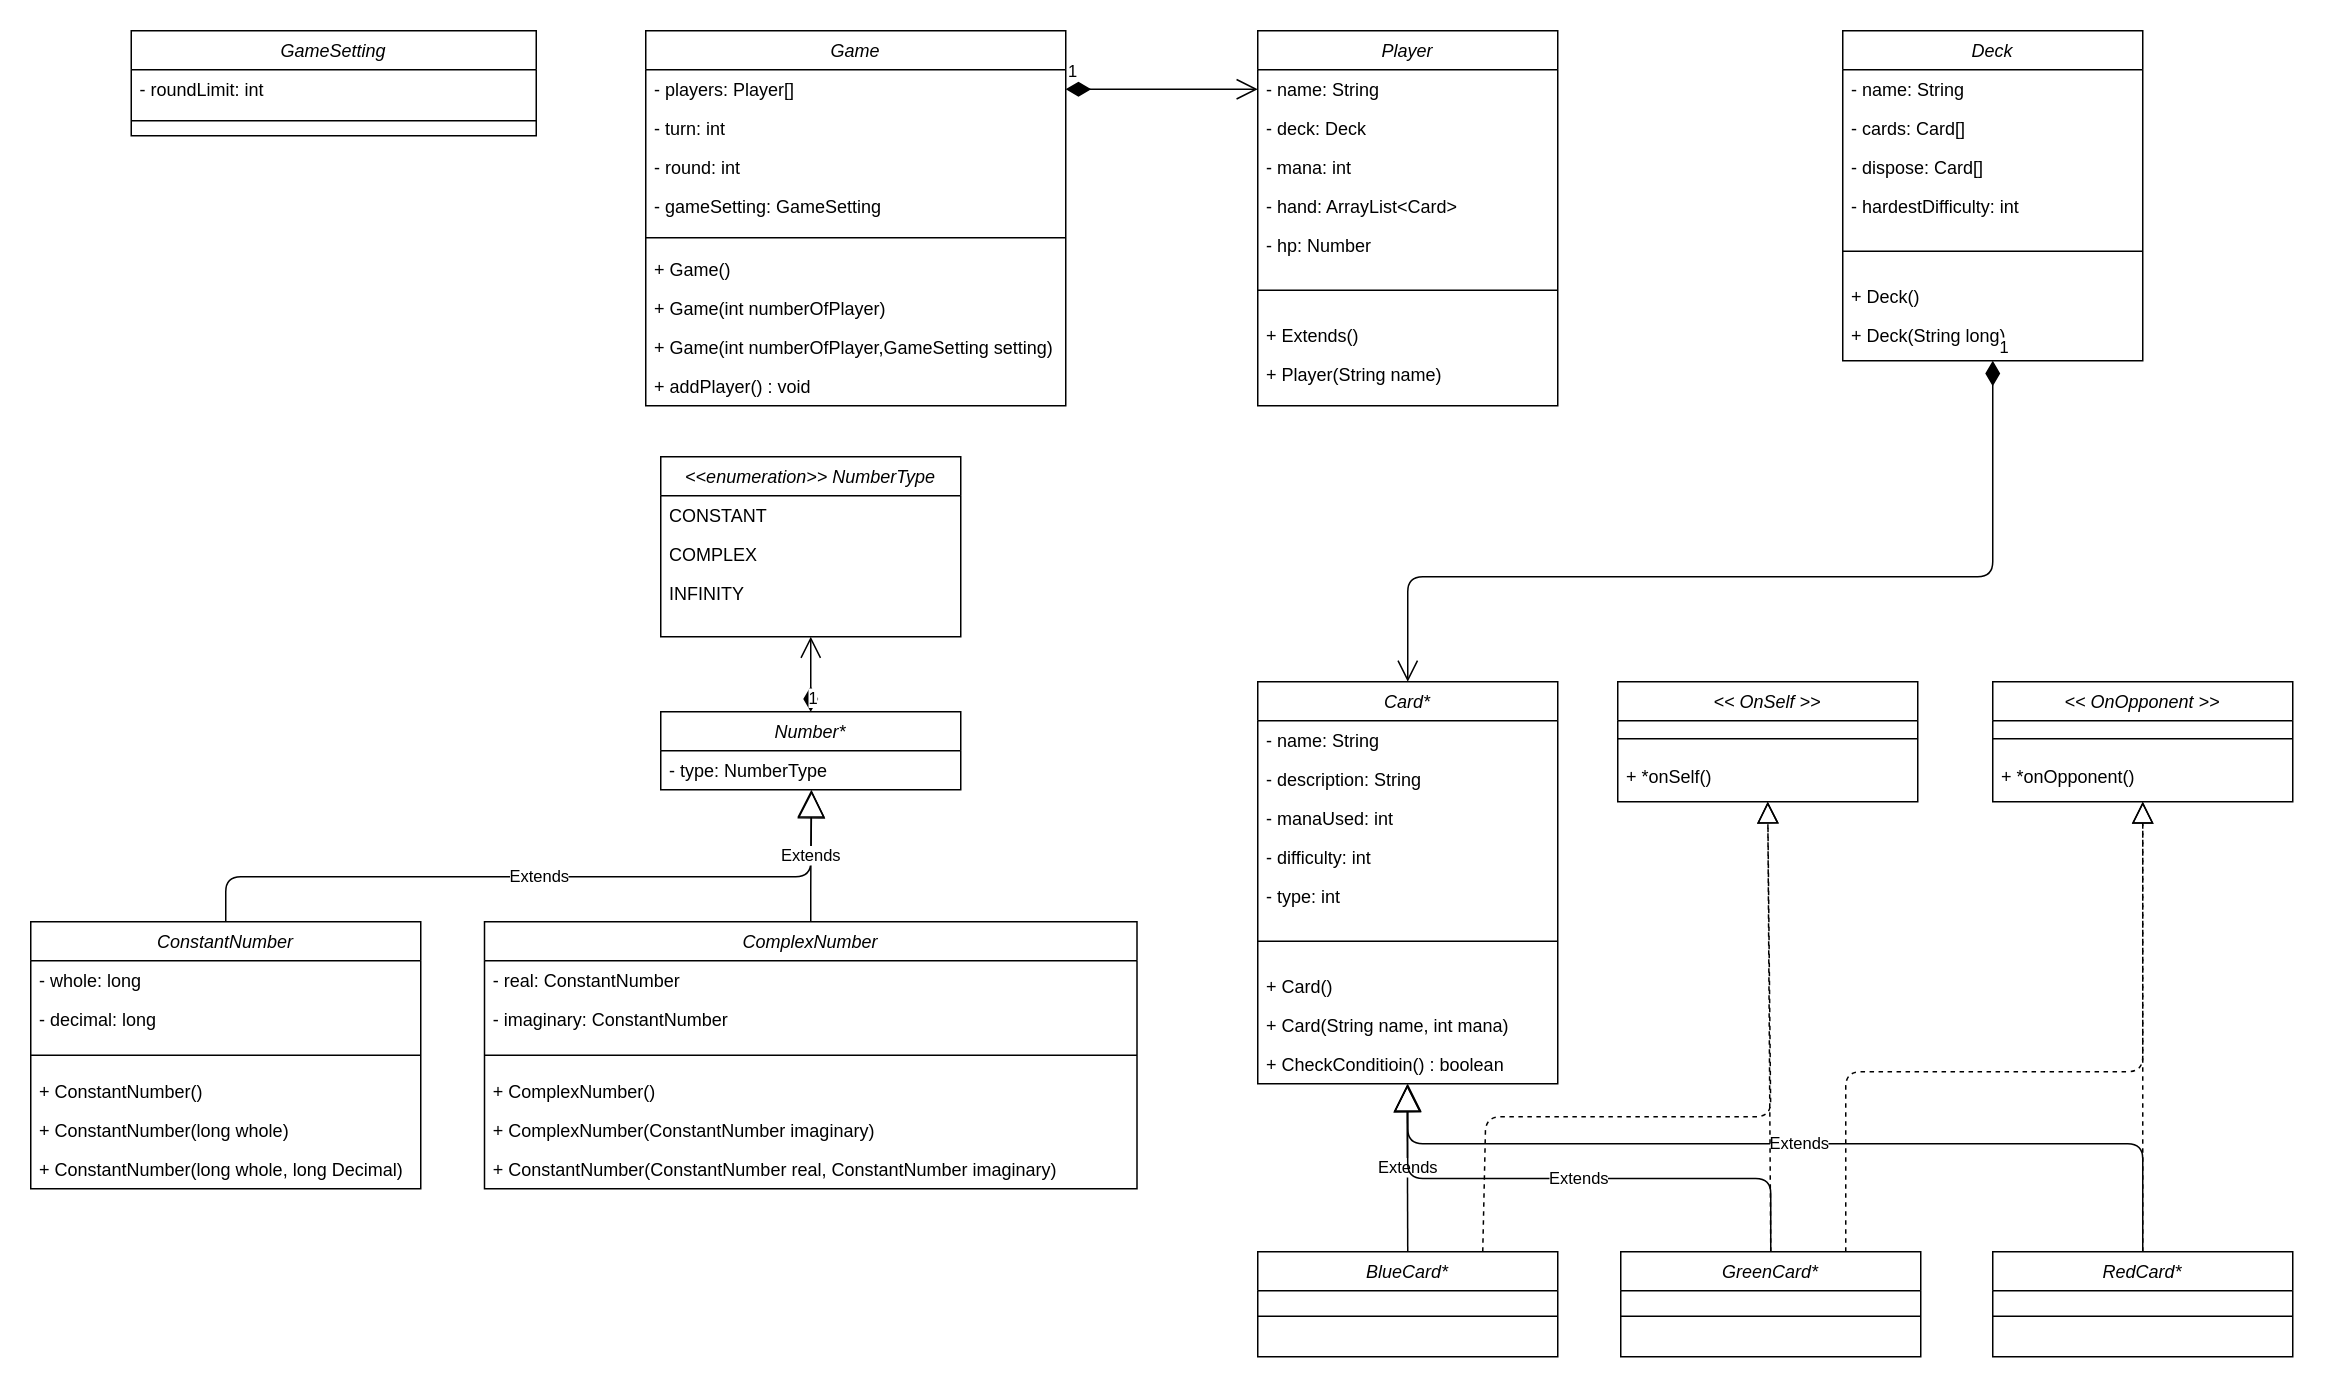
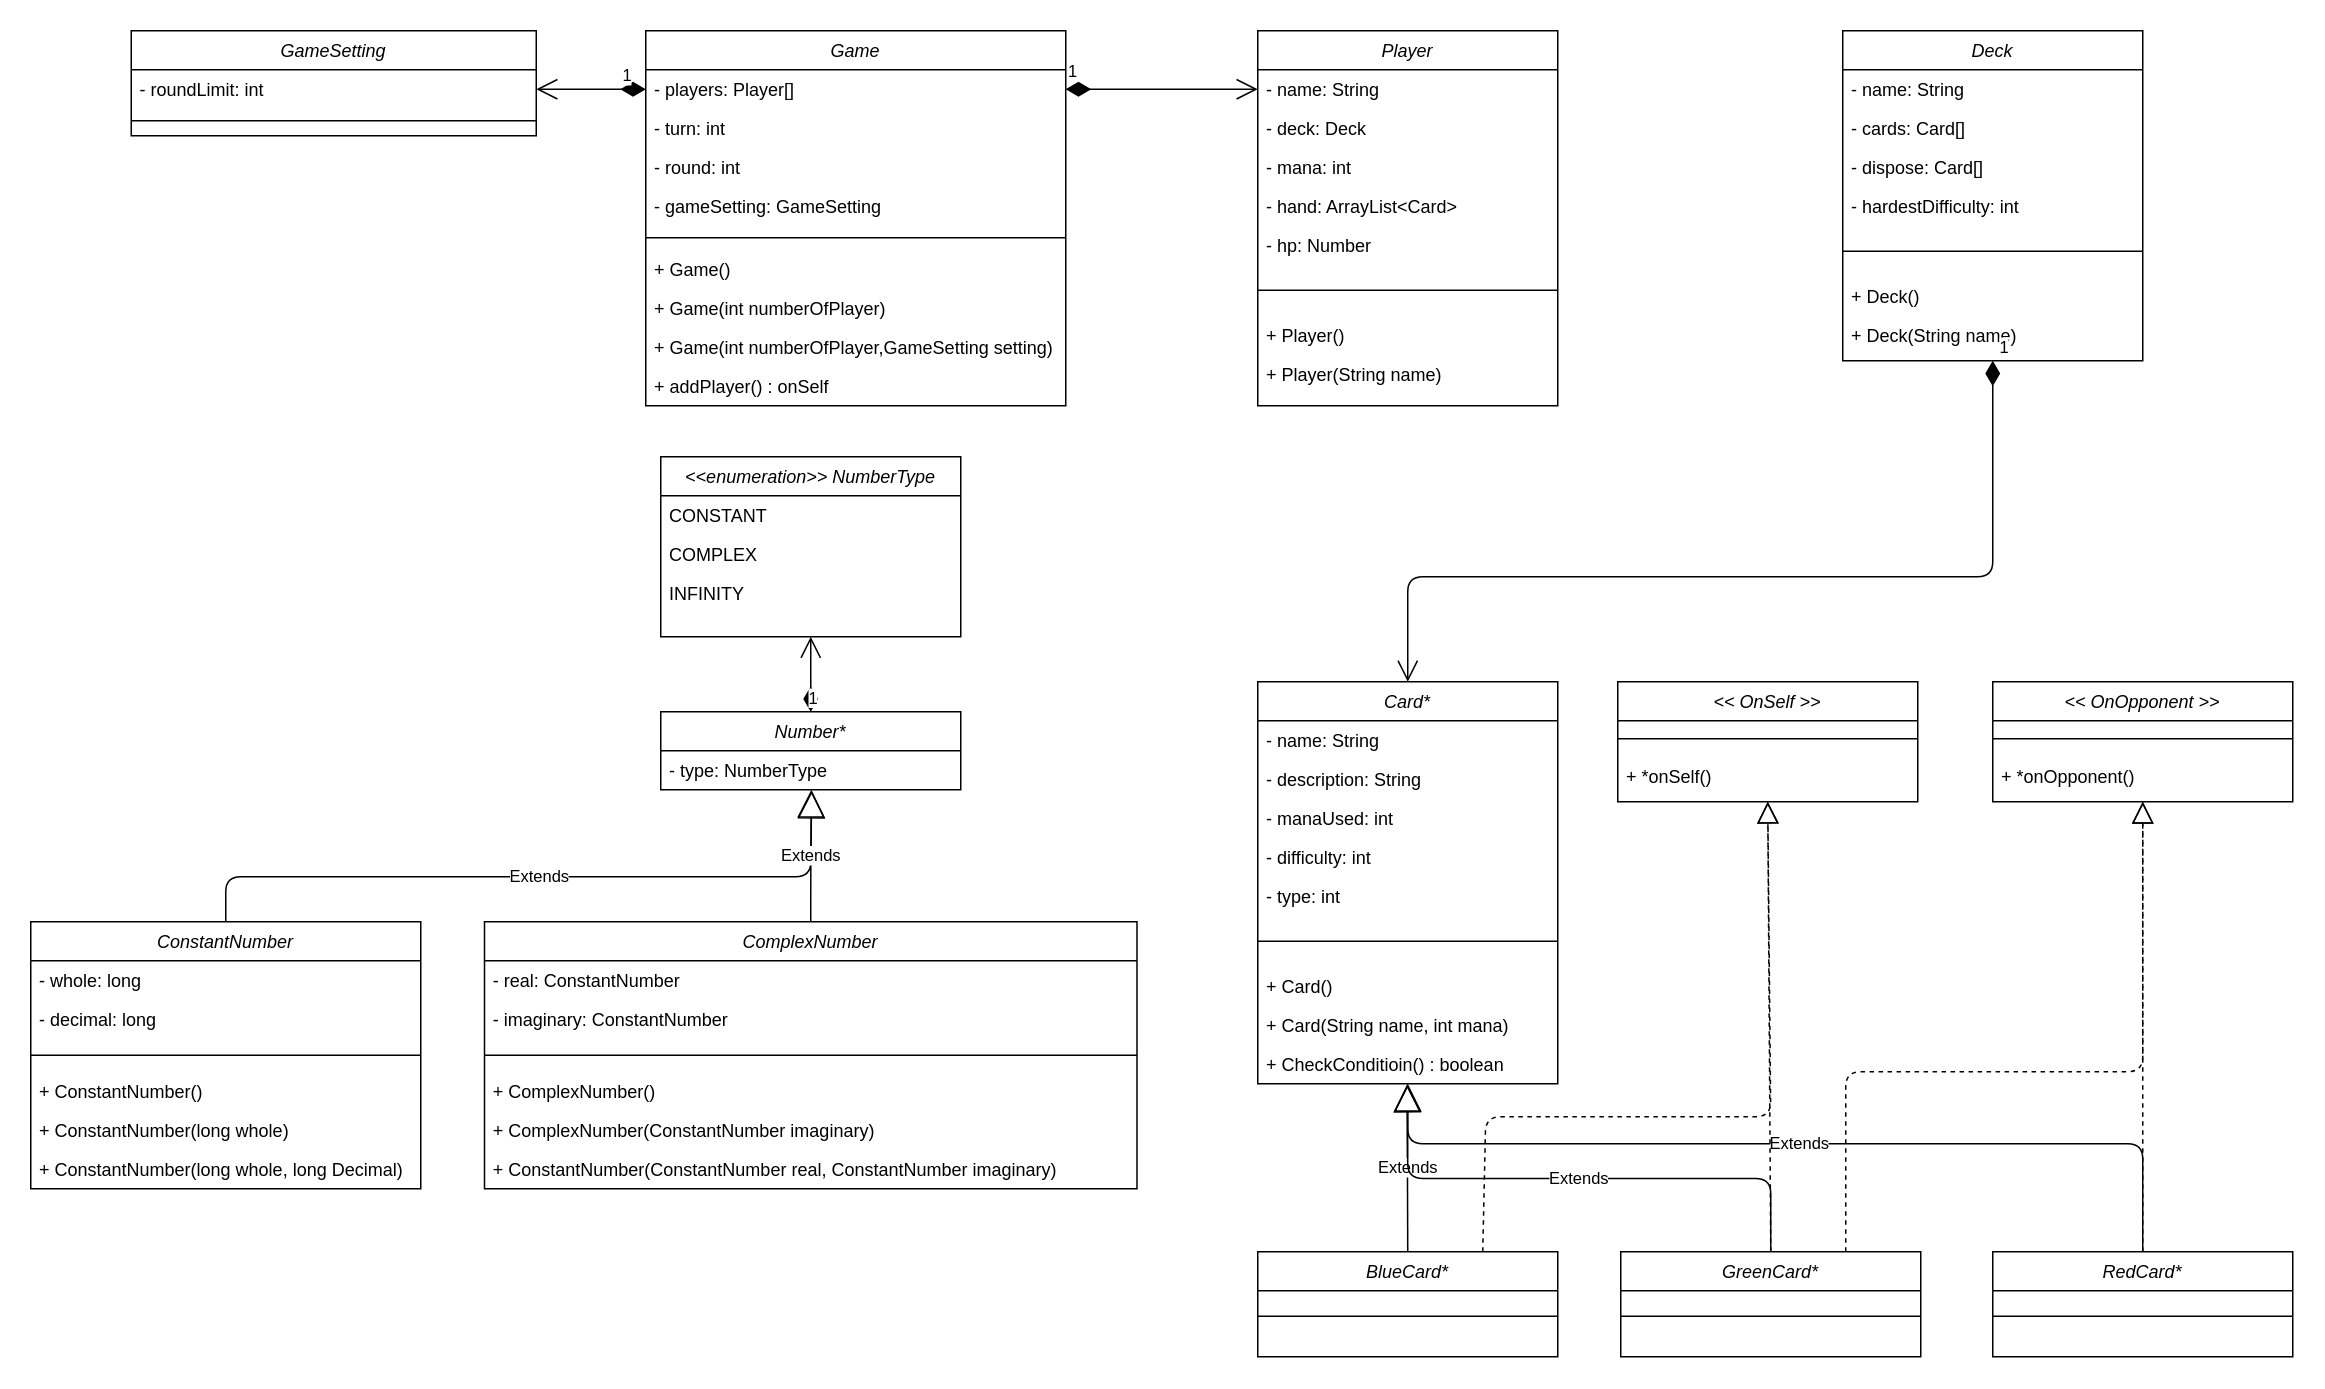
edge "- roundLimit: int" -- "- players: Player[]": added, label "1"
node "+ Extends()": label "+ Extends()" -> "+ Player()"
node "+ Deck(String long)": label "+ Deck(String long)" -> "+ Deck(String name)"
node "+ addPlayer() : void": label "+ addPlayer() : void" -> "+ addPlayer() : onSelf"
